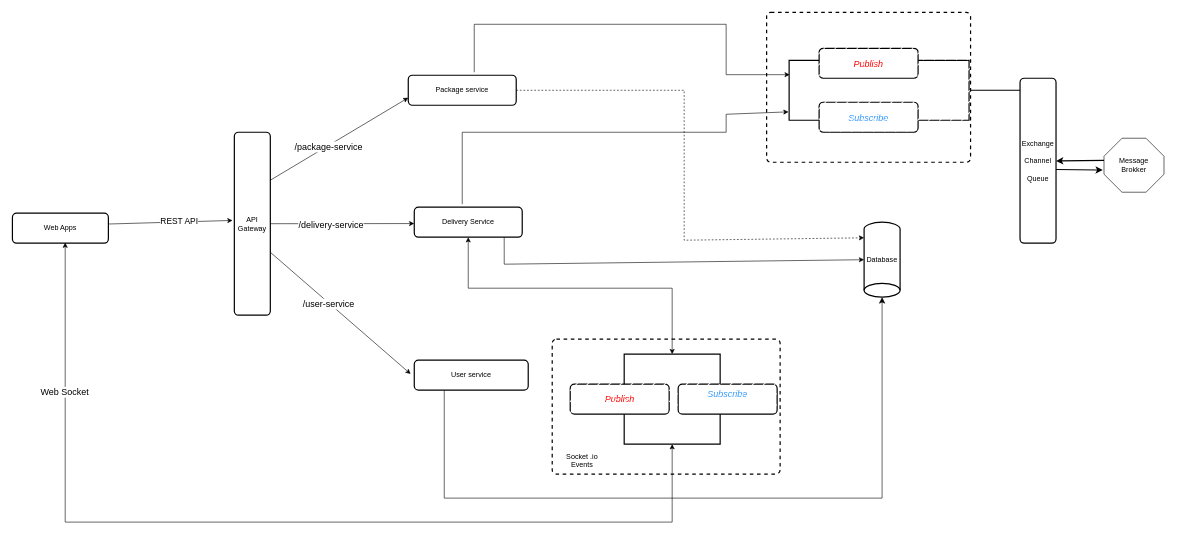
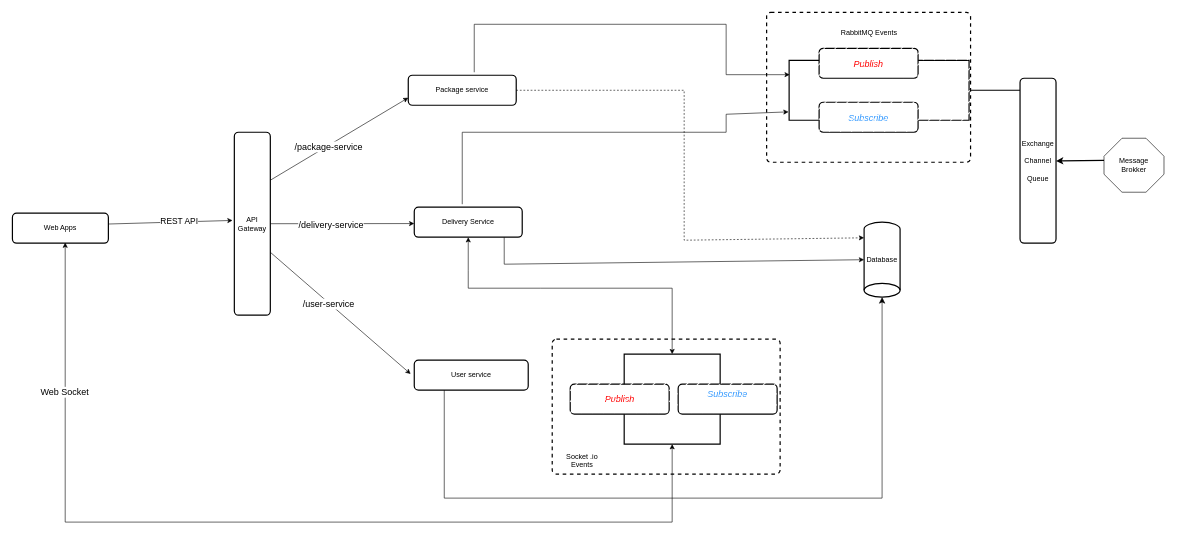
node "RabbitMQ Events": added
edge "Exchange Channel Queue" -> "Message Brokker": removed
